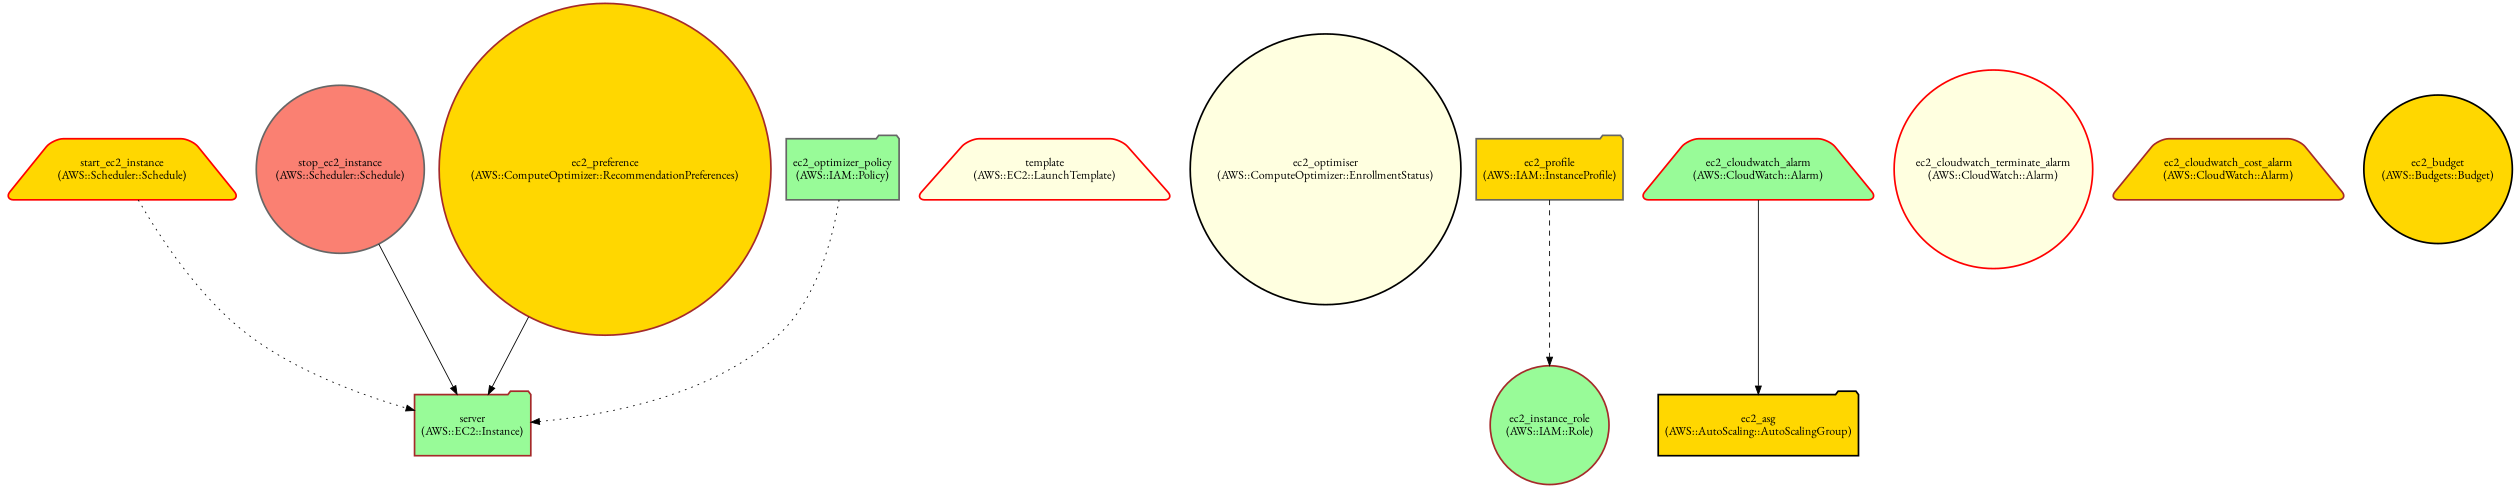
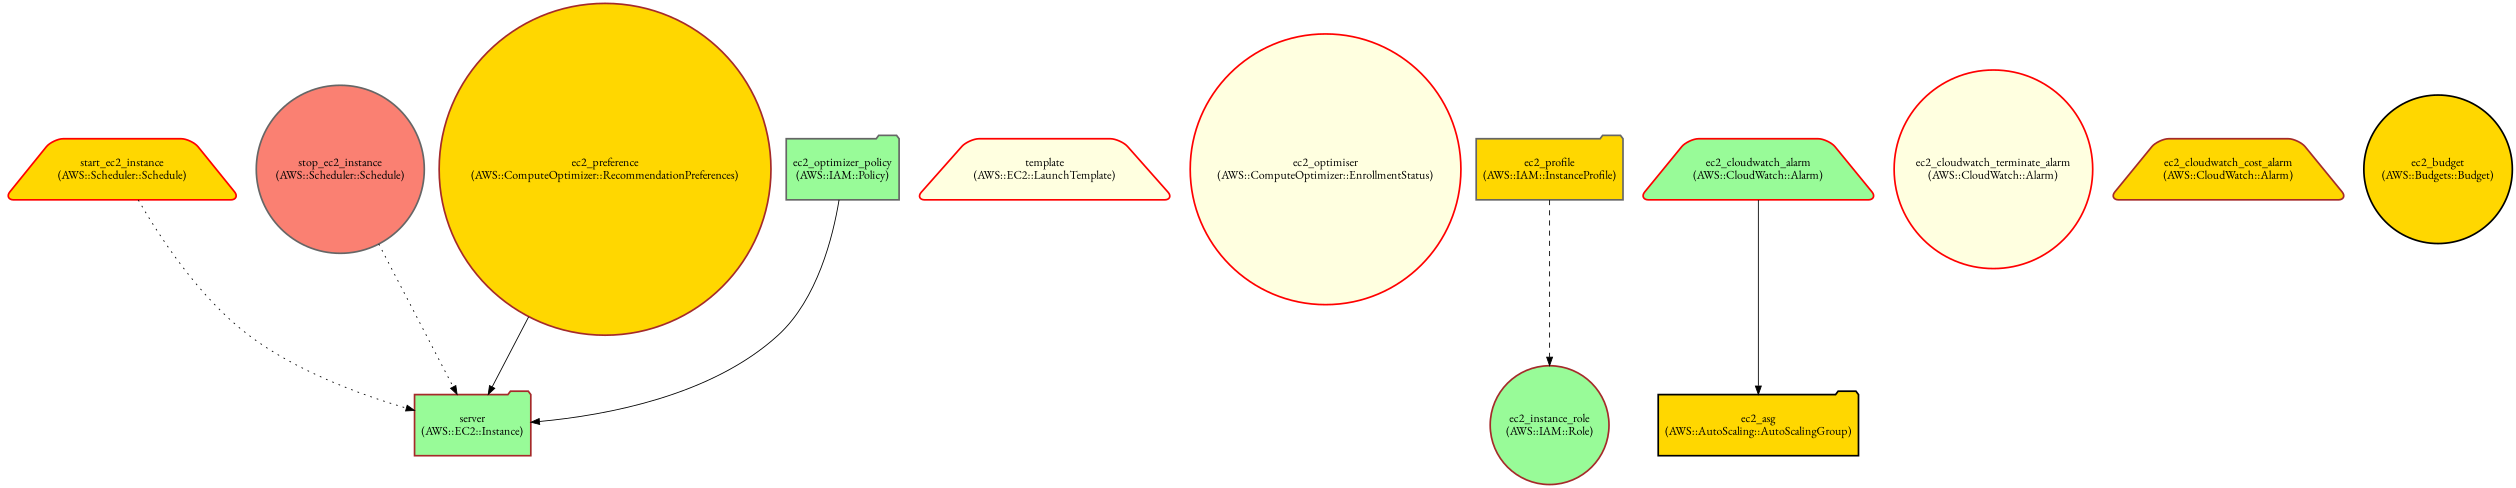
node "ec2_optimiser (AWS::ComputeOptimizer::EnrollmentStatus)": color black -> red
edge "stop_ec2_instance (AWS::Scheduler::Schedule)" -> "server (AWS::EC2::Instance)": style solid -> dotted
edge "ec2_optimizer_policy (AWS::IAM::Policy)" -> "server (AWS::EC2::Instance)": style dotted -> solid
